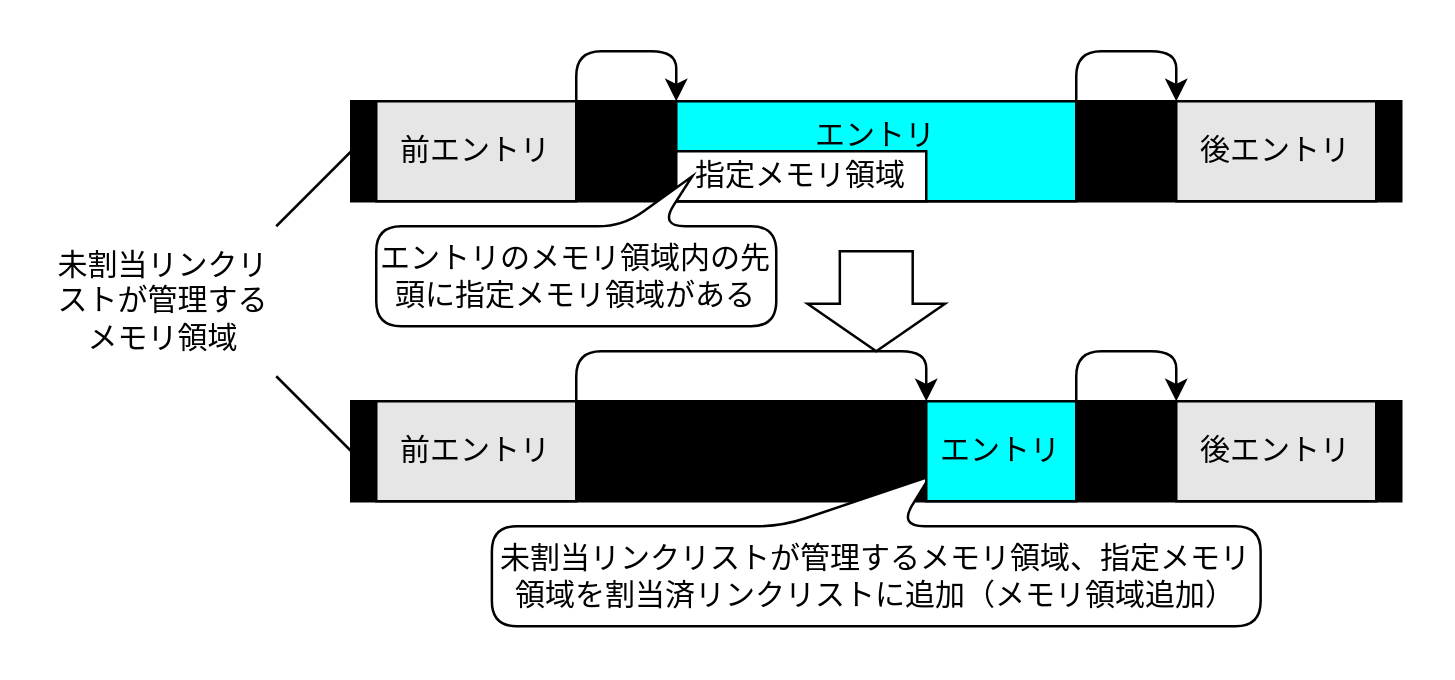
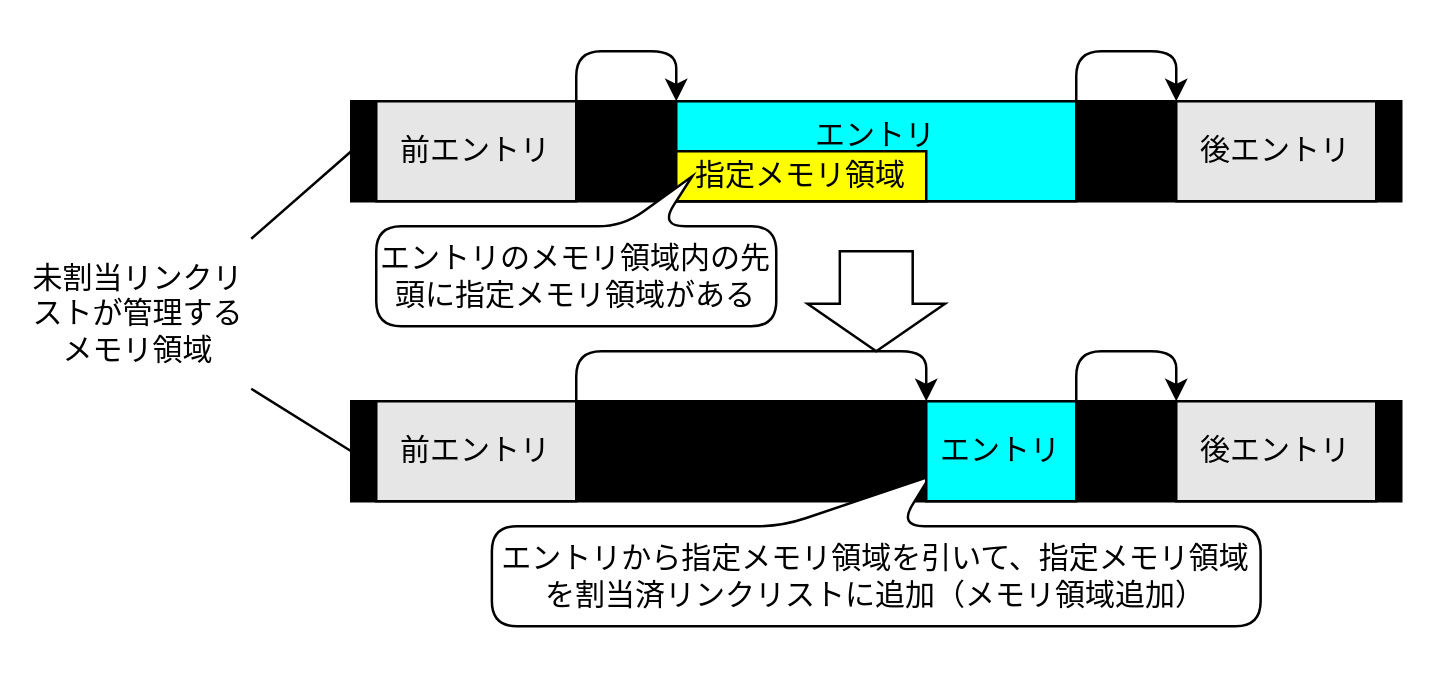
node "指定メモリ領域": fillcolor #ffffff -> #ffff00
node "未割当リンクリストが管理するメモリ領域": moved (164, 301) -> (139, 314)
node "未割当リンクリストが管理するメモリ領域、指定メモリ領域を割当済リンクリストに追加（メモリ領域追加）": label "未割当リンクリストが管理するメモリ領域、指定メモリ領域を割当済リンクリストに追加（メモリ領域追加）" -> "エントリから指定メモリ領域を引いて、指定メモリ領域を割当済リンクリストに追加（メモリ領域追加）"
